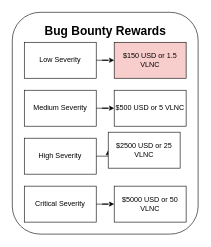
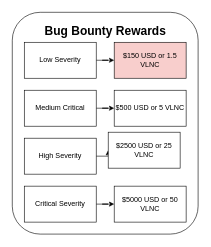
node "Medium Severity": label "Medium Severity" -> "Medium Critical"
